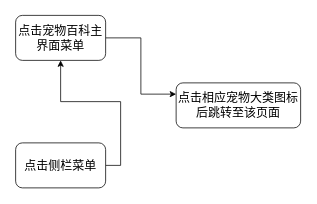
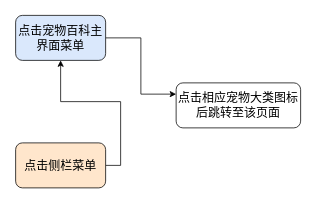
node "点击宠物百科主界面菜单": fillcolor #ffffff -> #dae8fc
node "点击侧栏菜单": fillcolor #ffffff -> #ffe6cc
